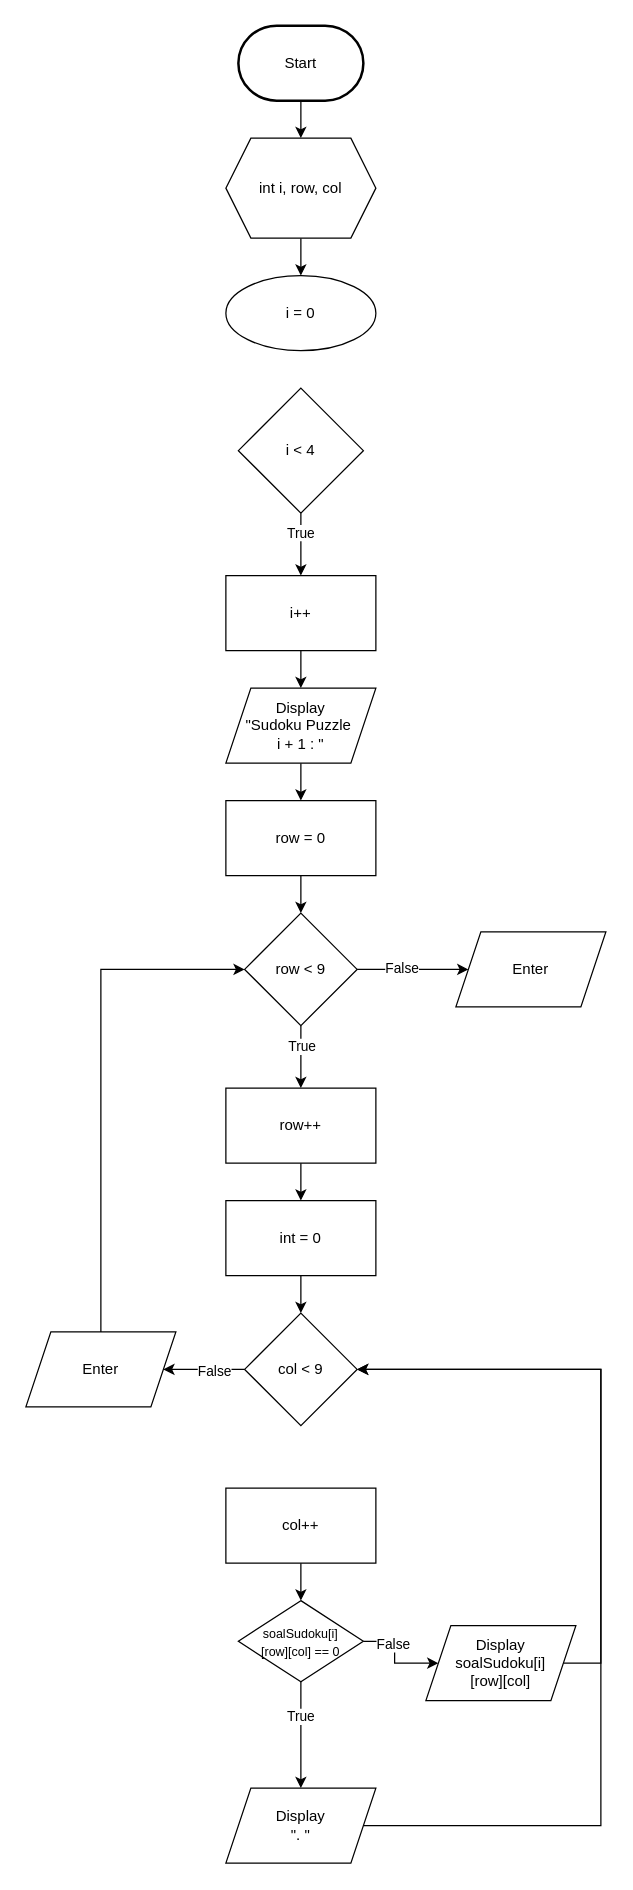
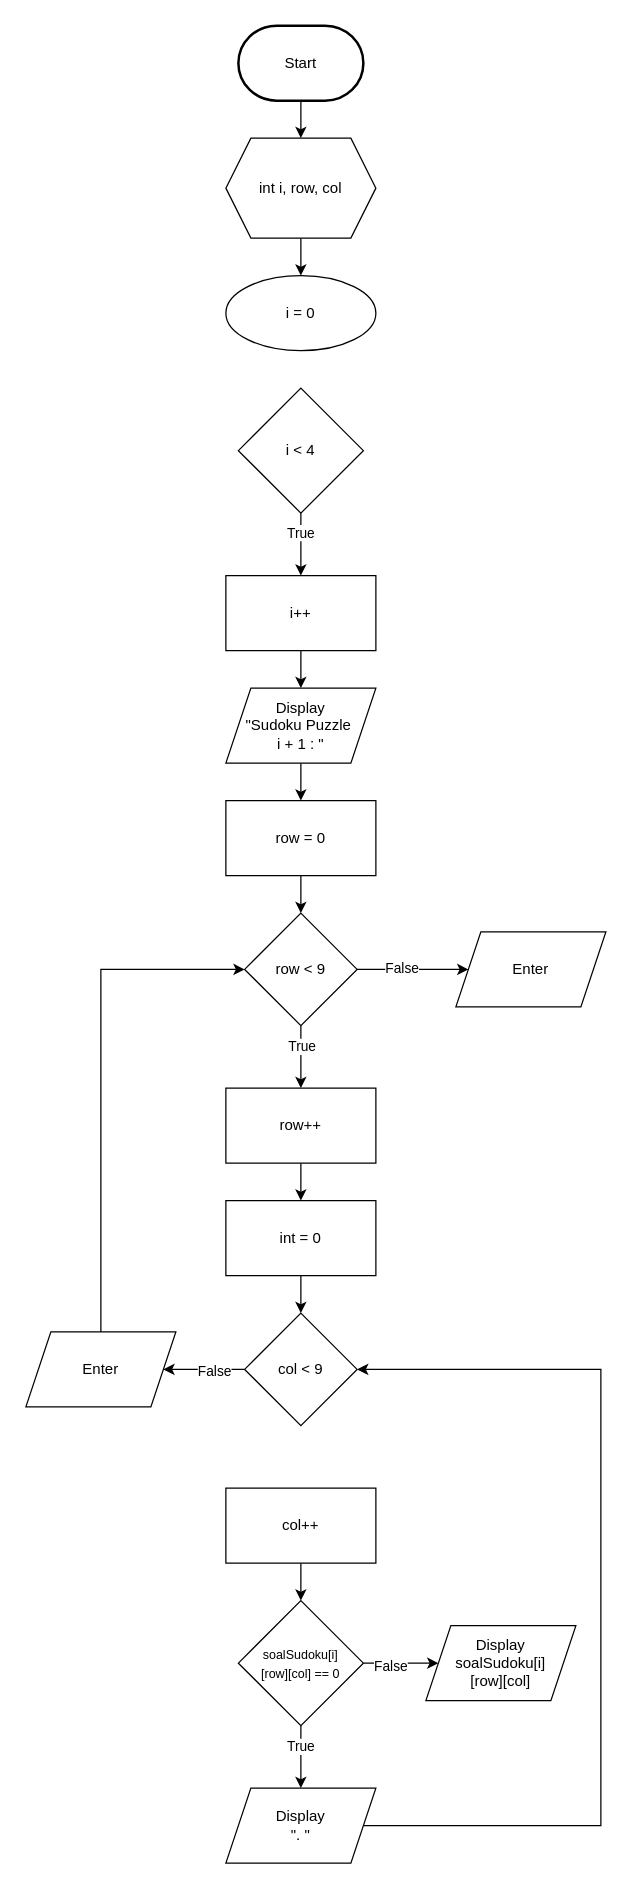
node "soalSudoku[i] [row][col] == 0": size 125x81 -> 125x125
edge "Display soalSudoku[i] [row][col]" -> "col < 9": removed
